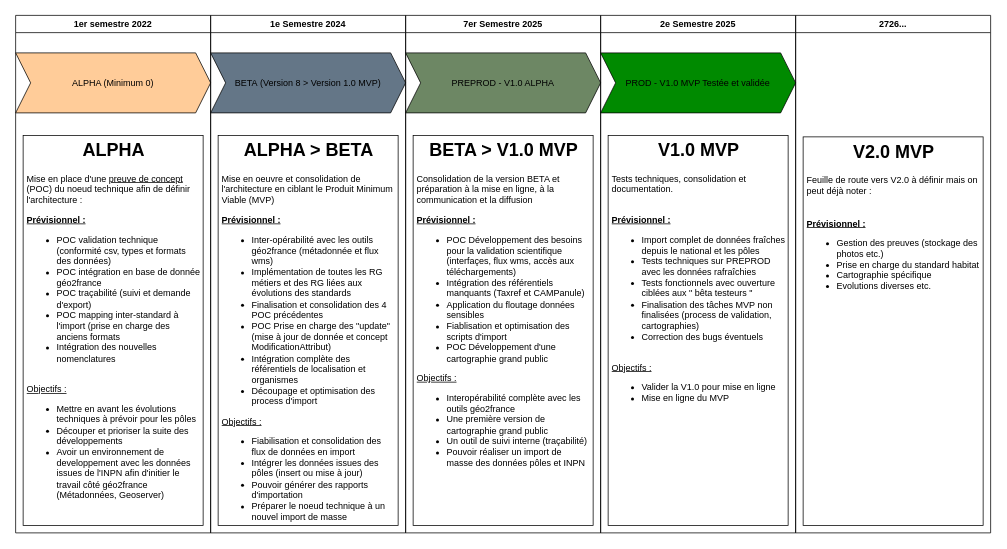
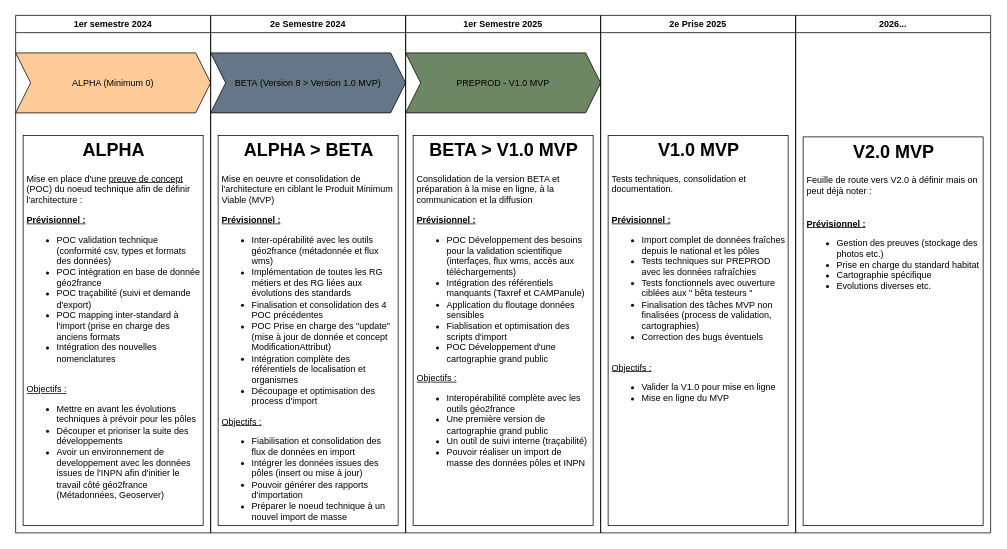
node "1er semestre 2022": label "1er semestre 2022" -> "1er semestre 2024"
node "1e Semestre 2024": label "1e Semestre 2024" -> "2e Semestre 2024"
node "7er Semestre 2025": label "7er Semestre 2025" -> "1er Semestre 2025"
node "2e Semestre 2025": label "2e Semestre 2025" -> "2e Prise 2025"
node "2726...": label "2726..." -> "2026..."
node "PREPROD - V1.0 ALPHA": label "PREPROD - V1.0 ALPHA" -> "PREPROD - V1.0 MVP"
node "PROD - V1.0 MVP Testée et validée": removed
